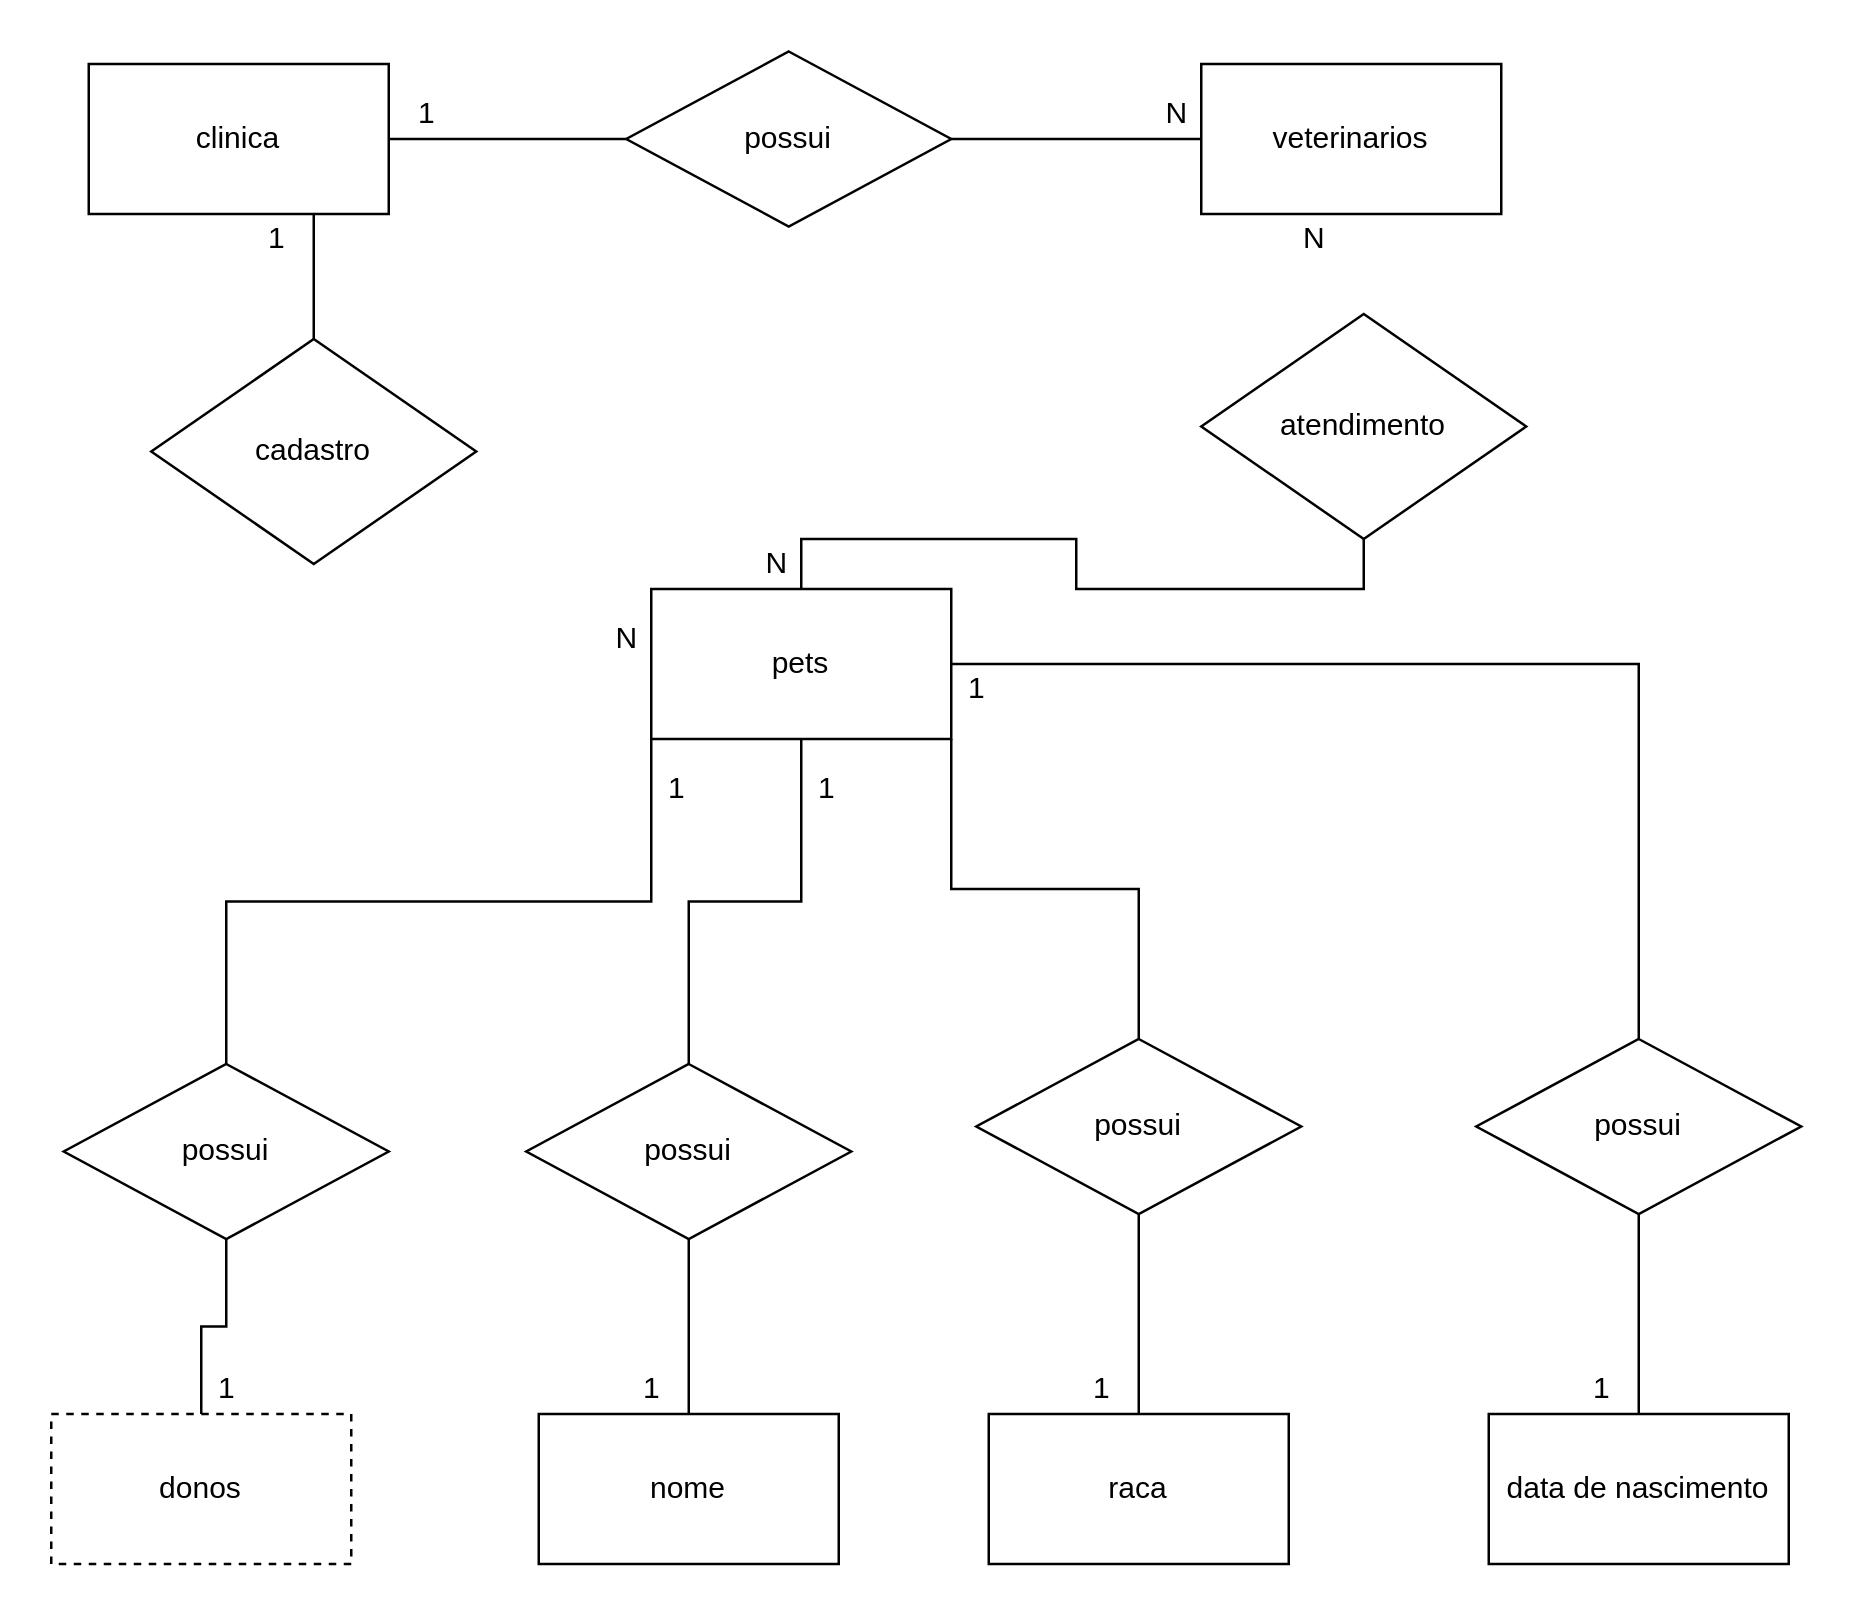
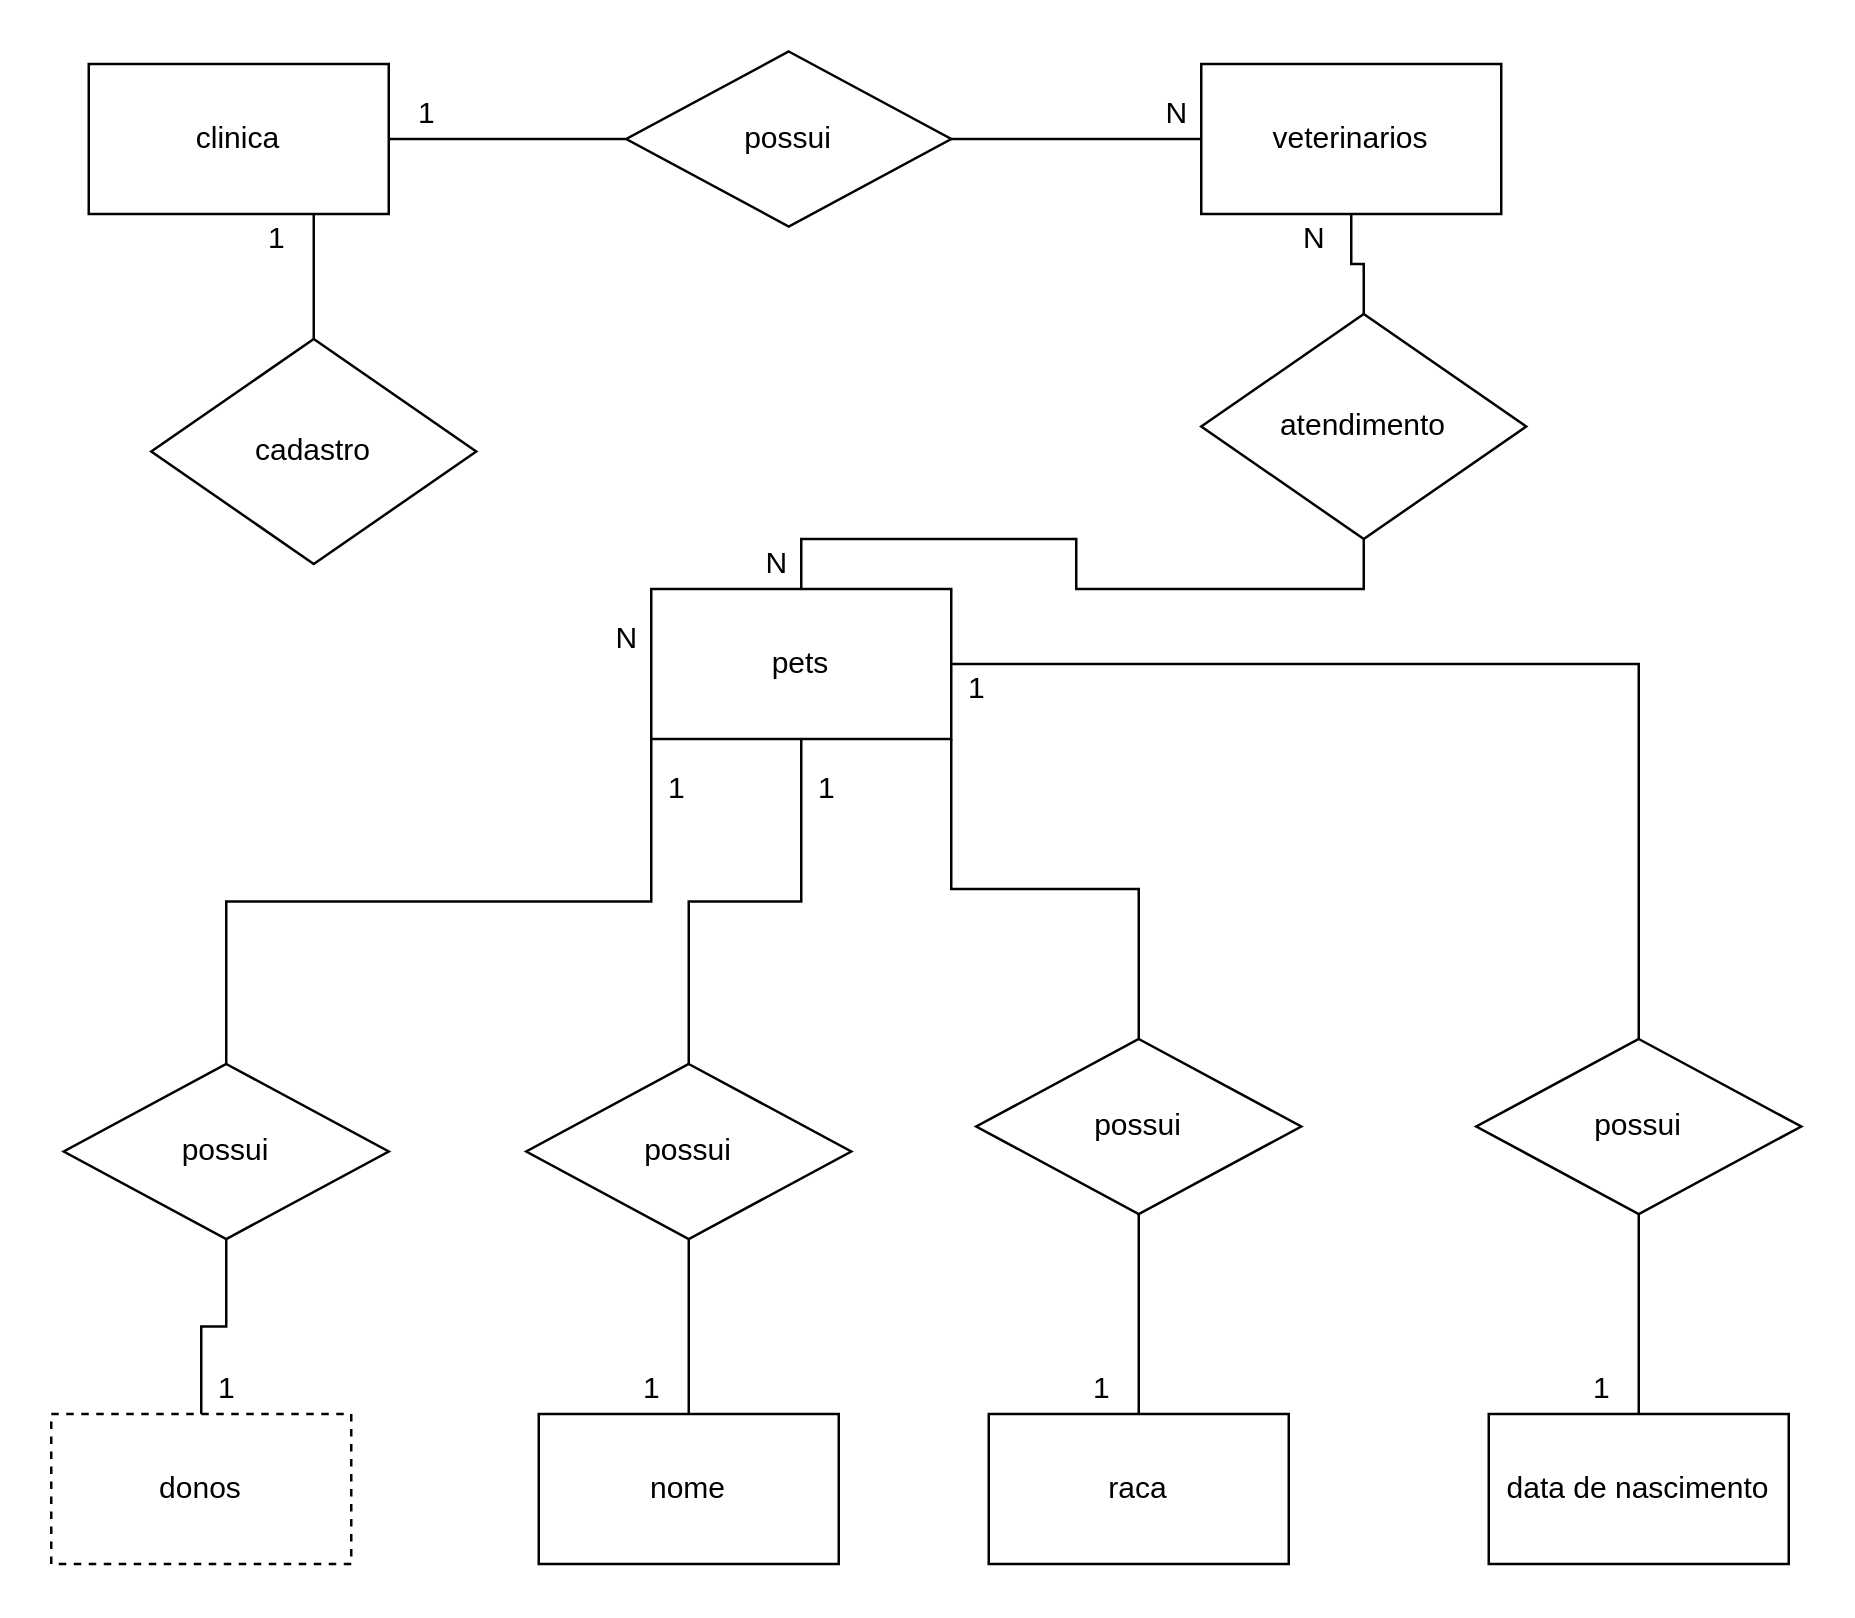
edge "veterinarios" -- "atendimento": added
